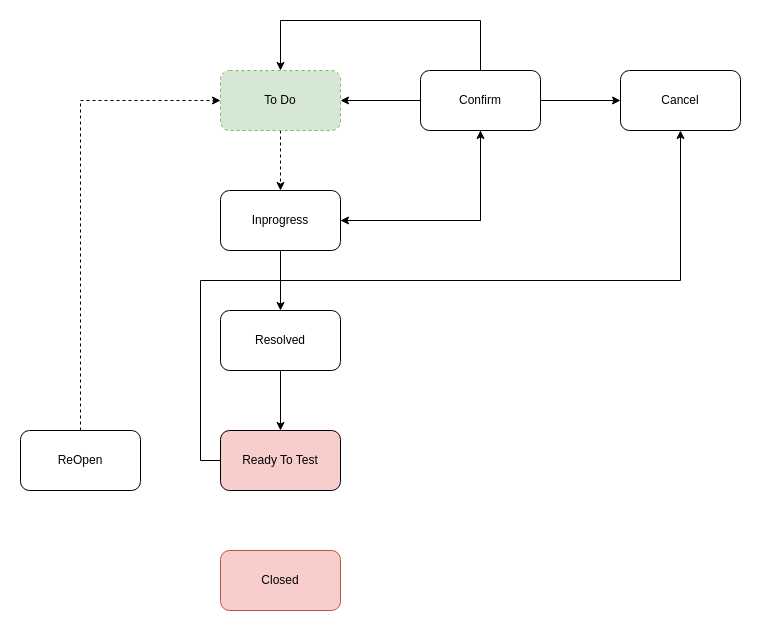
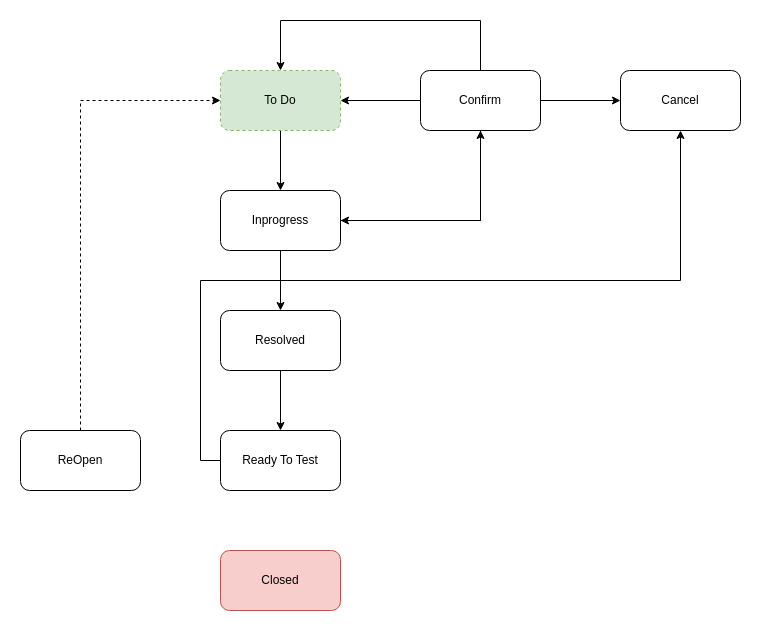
edge "To Do" -> "Inprogress": style dashed -> solid
node "Ready To Test": fillcolor #f8cecc -> #ffffff
